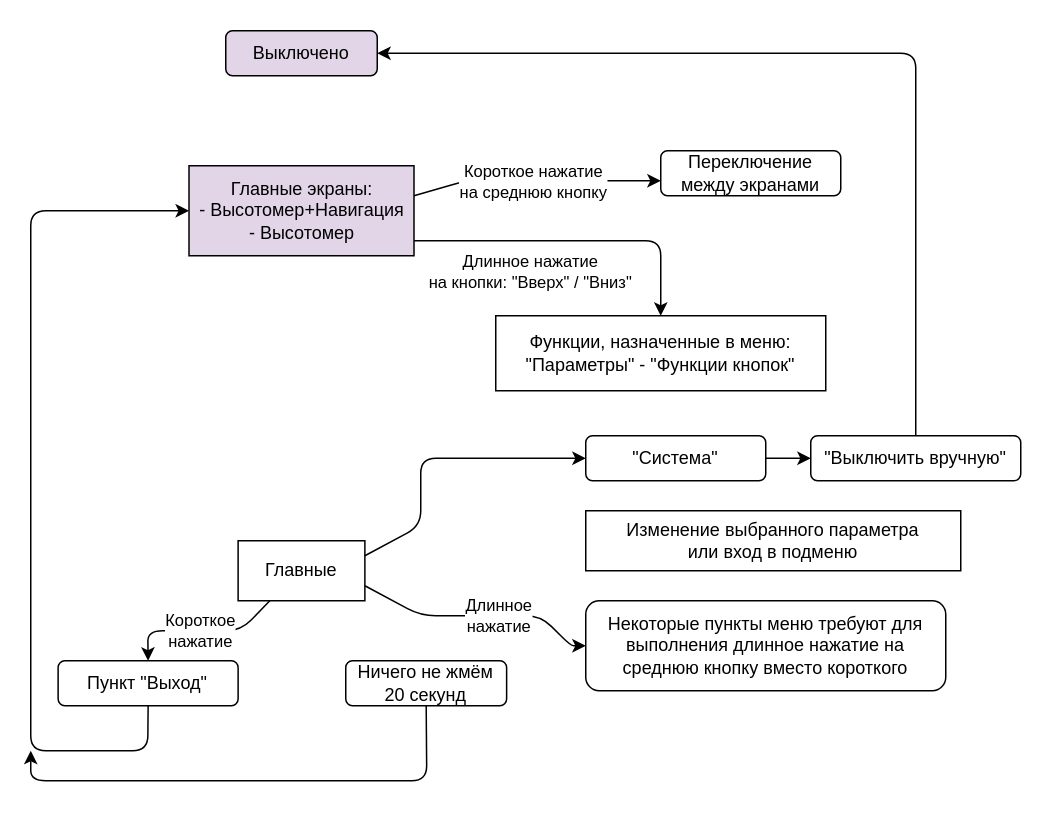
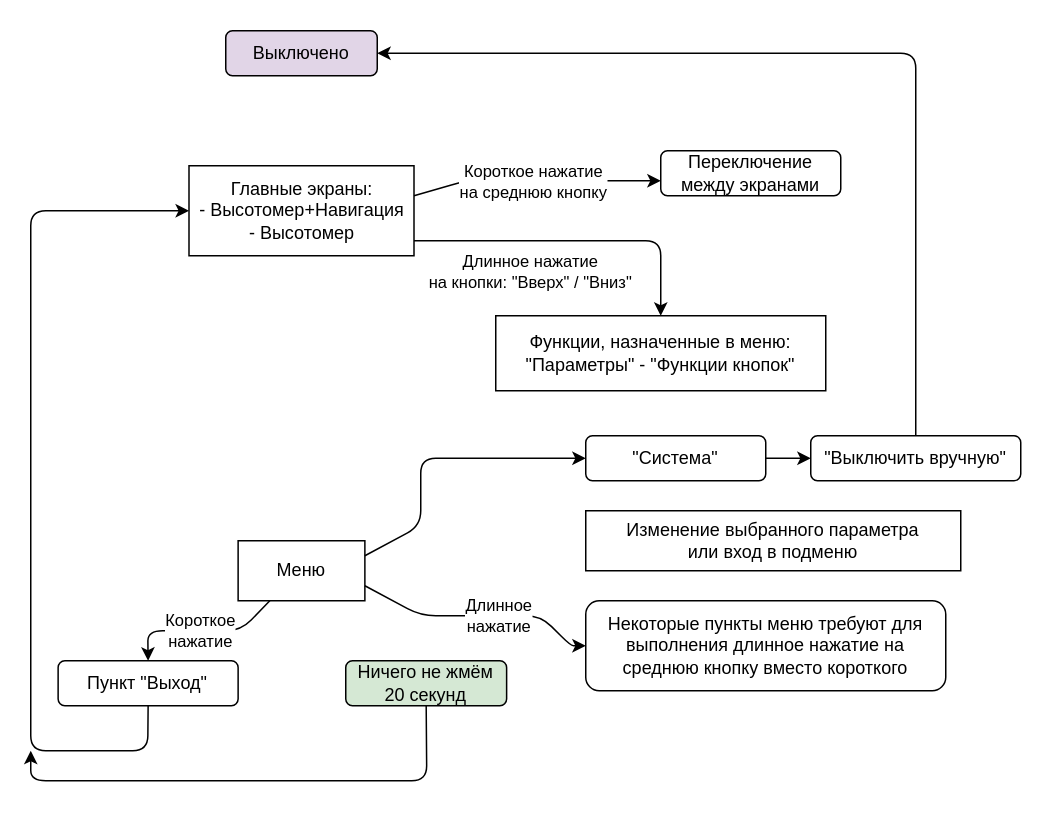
node "Главные экраны: - Высотомер+Навигация - Высотомер": fillcolor #e1d5e7 -> #ffffff
node "Главные": label "Главные" -> "Меню"
node "Ничего не жмём 20 секунд": fillcolor #ffffff -> #d5e8d4
